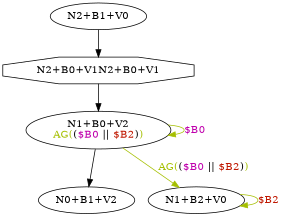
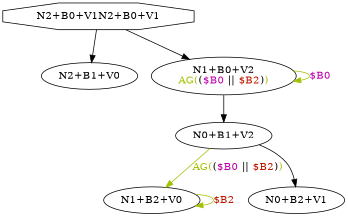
edge "N2+B1+V0" -> "N2+B0+V1N2+B0+V1": reversed
edge "N1+B0+V2" -> "N1+B2+V0": now "N0+B1+V2" -> "N1+B2+V0"
node "N0+B2+V1": added
